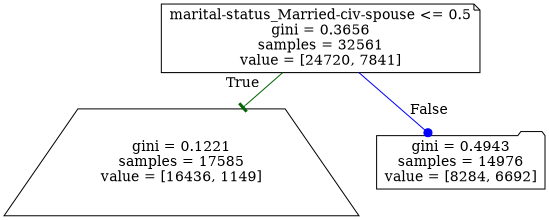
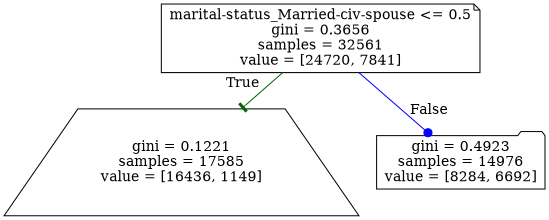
node "gini = 0.4943 samples = 14976 value = [8284, 6692]": label "gini = 0.4943 samples = 14976 value = [8284, 6692]" -> "gini = 0.4923 samples = 14976 value = [8284, 6692]"
